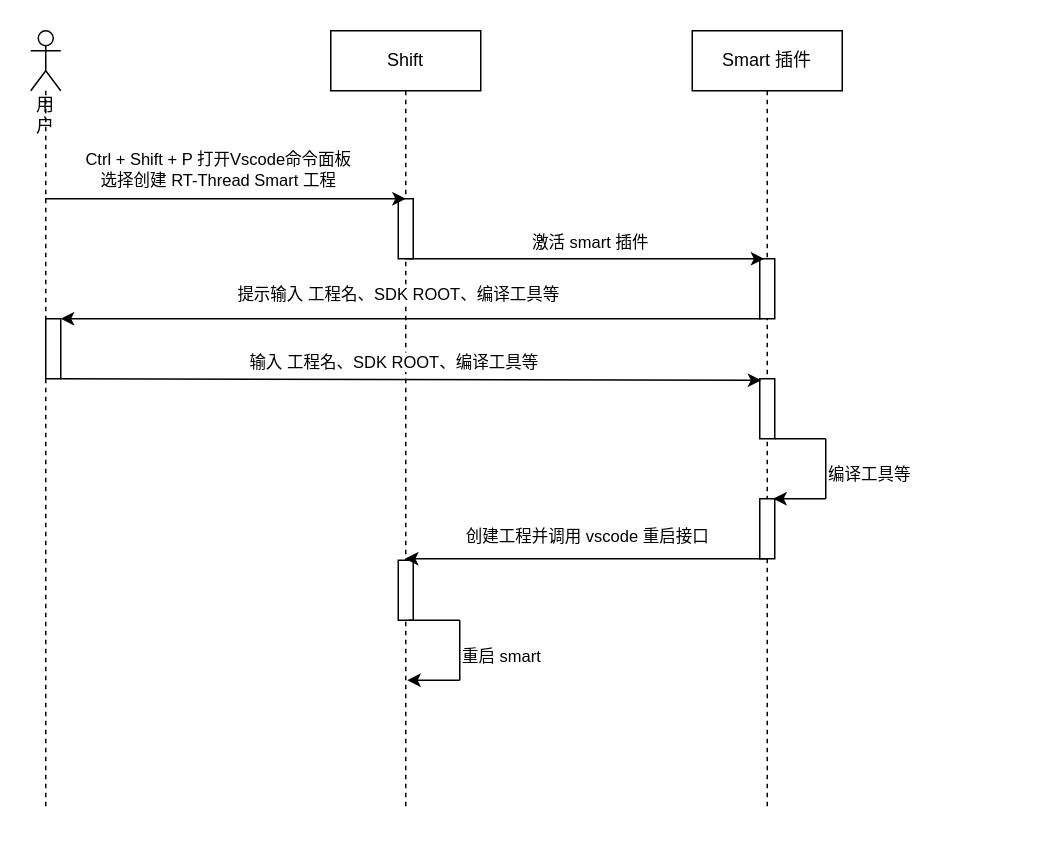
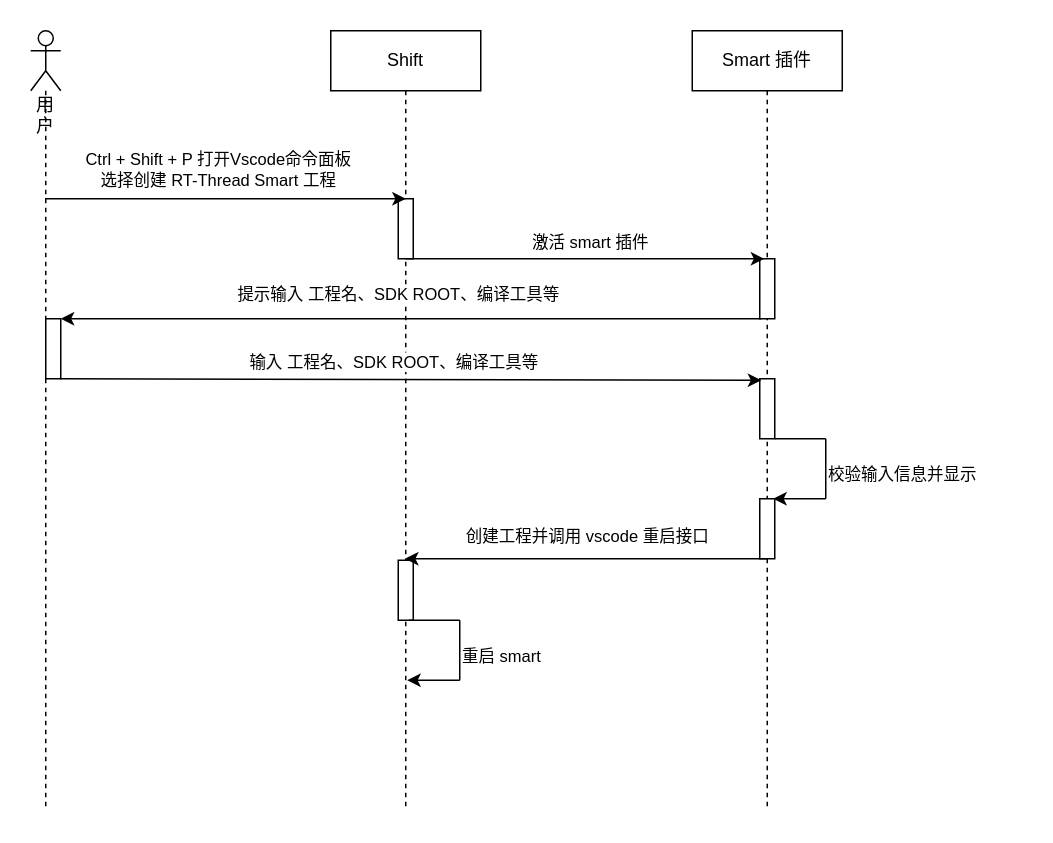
node "编译工具等": label "编译工具等" -> "校验输入信息并显示"
